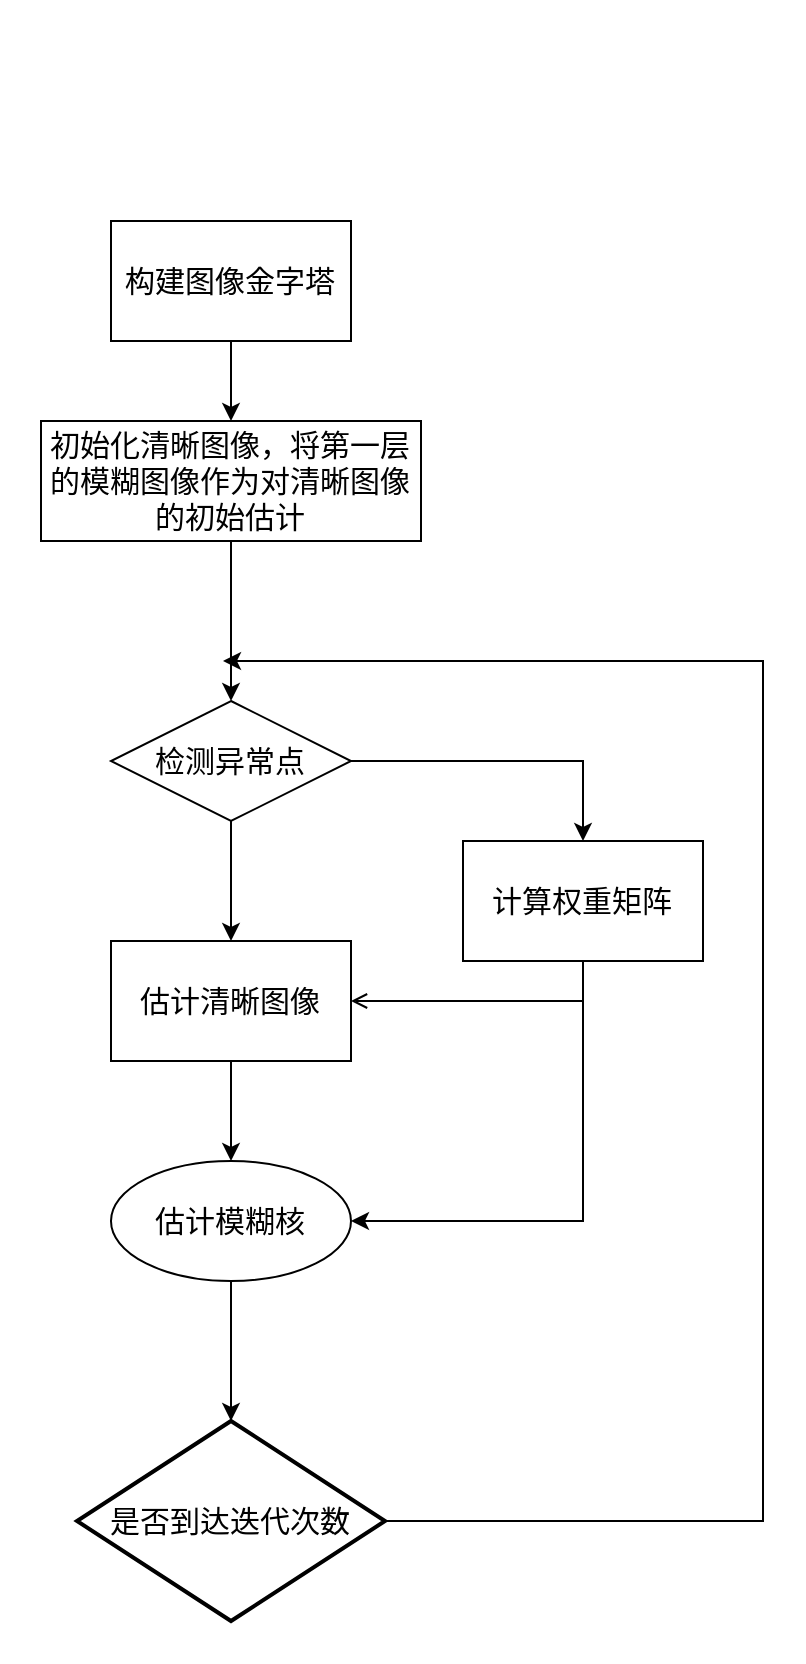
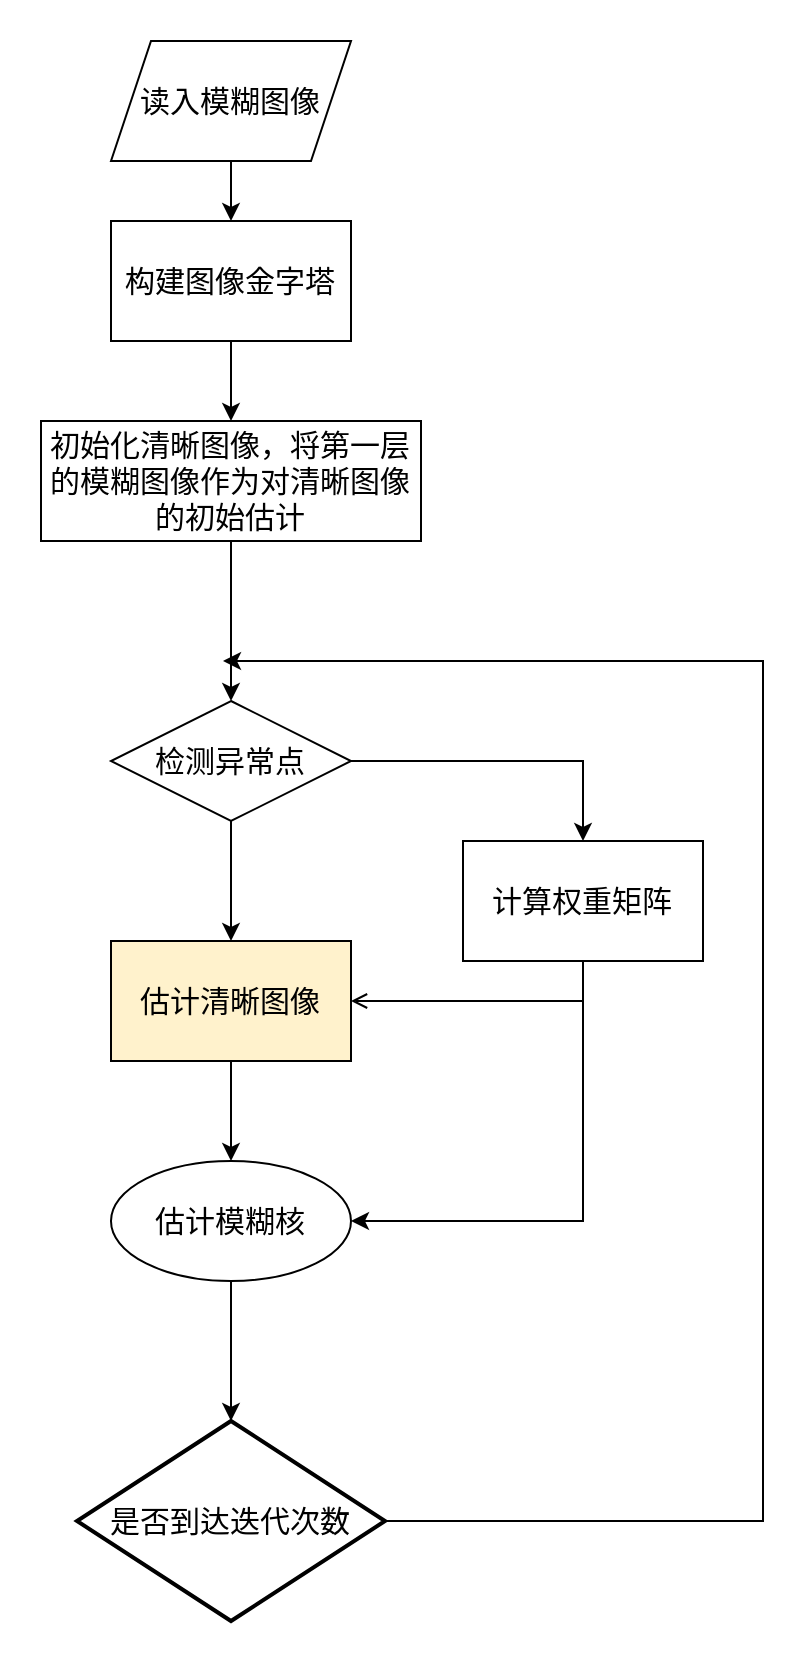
node "读入模糊图像": added
edge "读入模糊图像" -> "构建图像金字塔": added
node "估计清晰图像": fillcolor #ffffff -> #fff2cc
